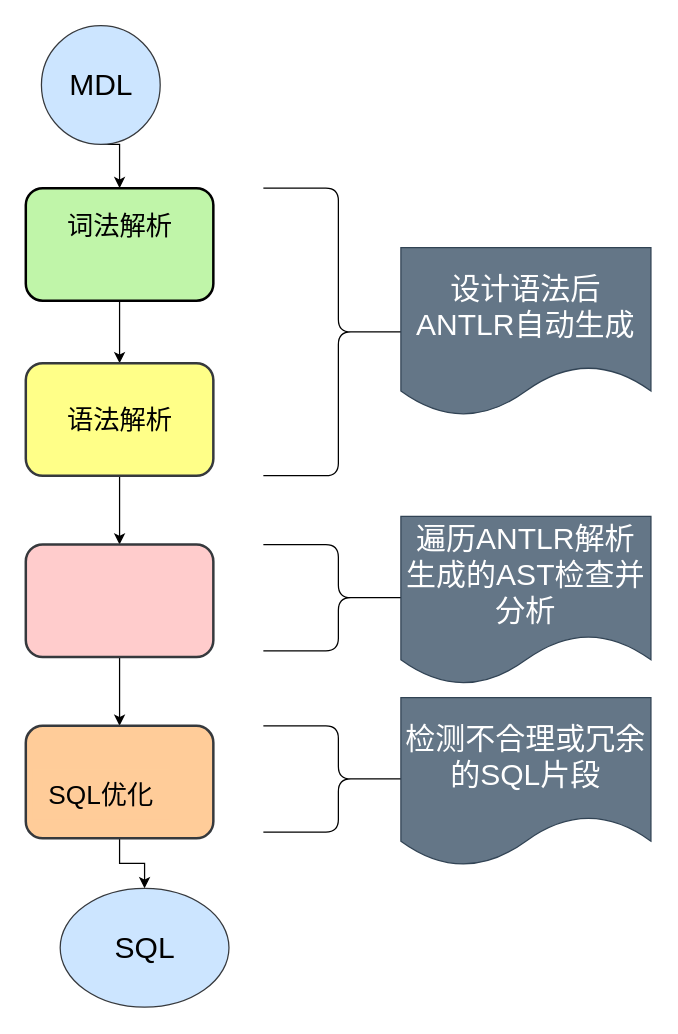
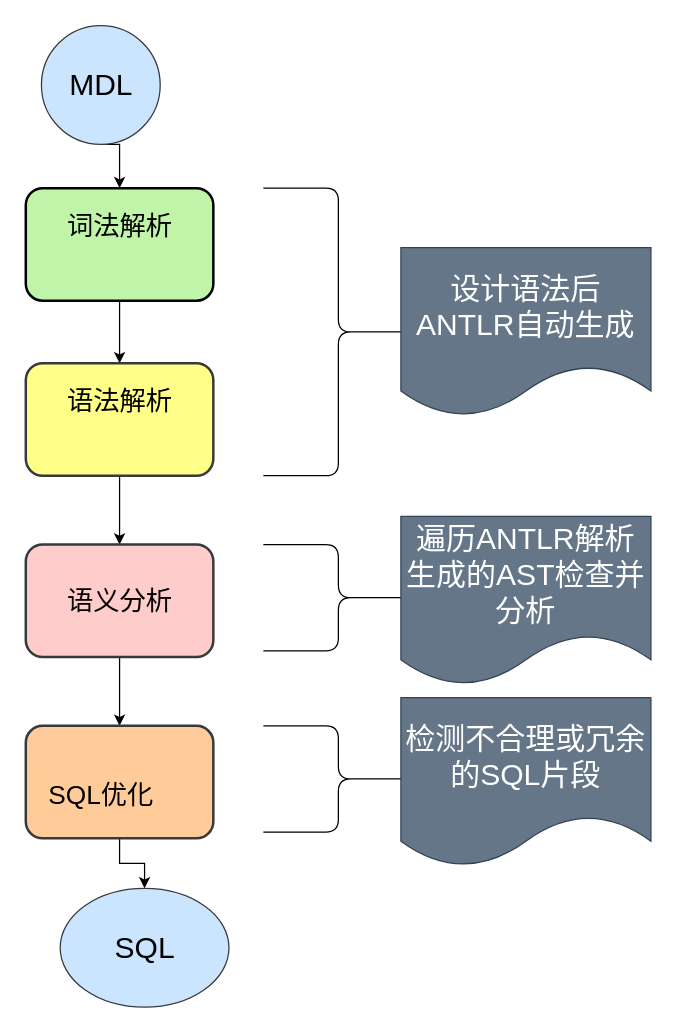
node "语法解析": moved (119, 419) -> (119, 401)
node "语义分析": added
